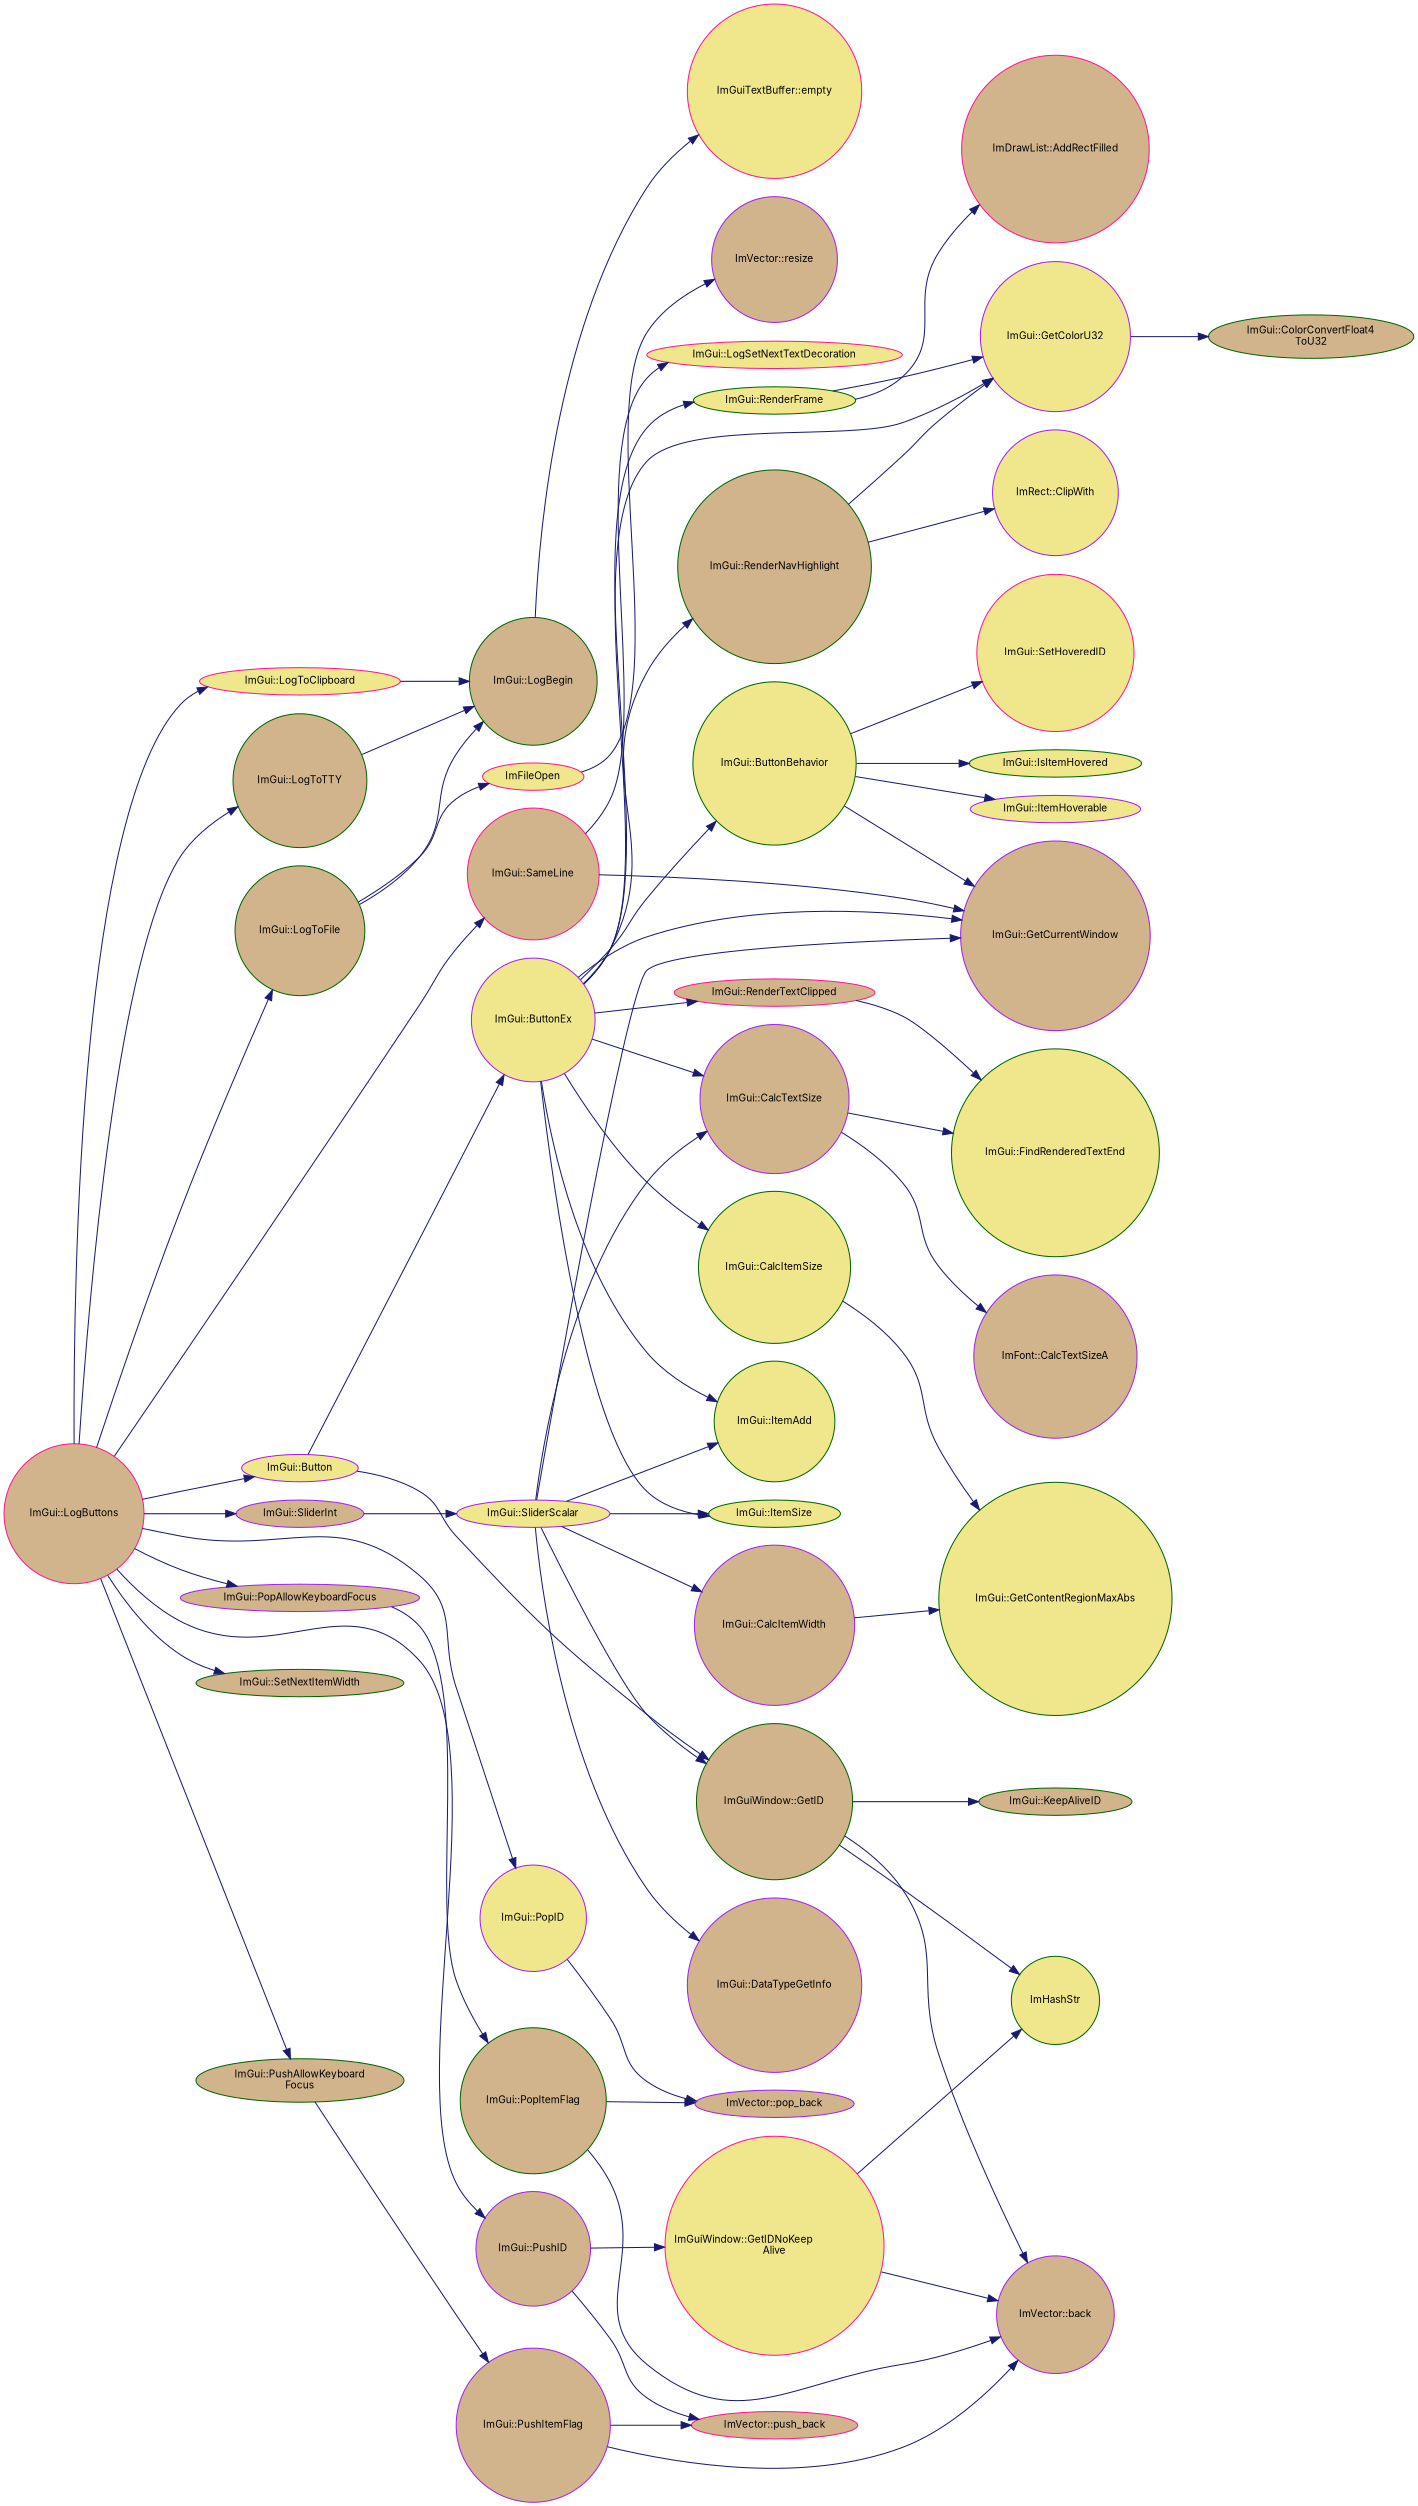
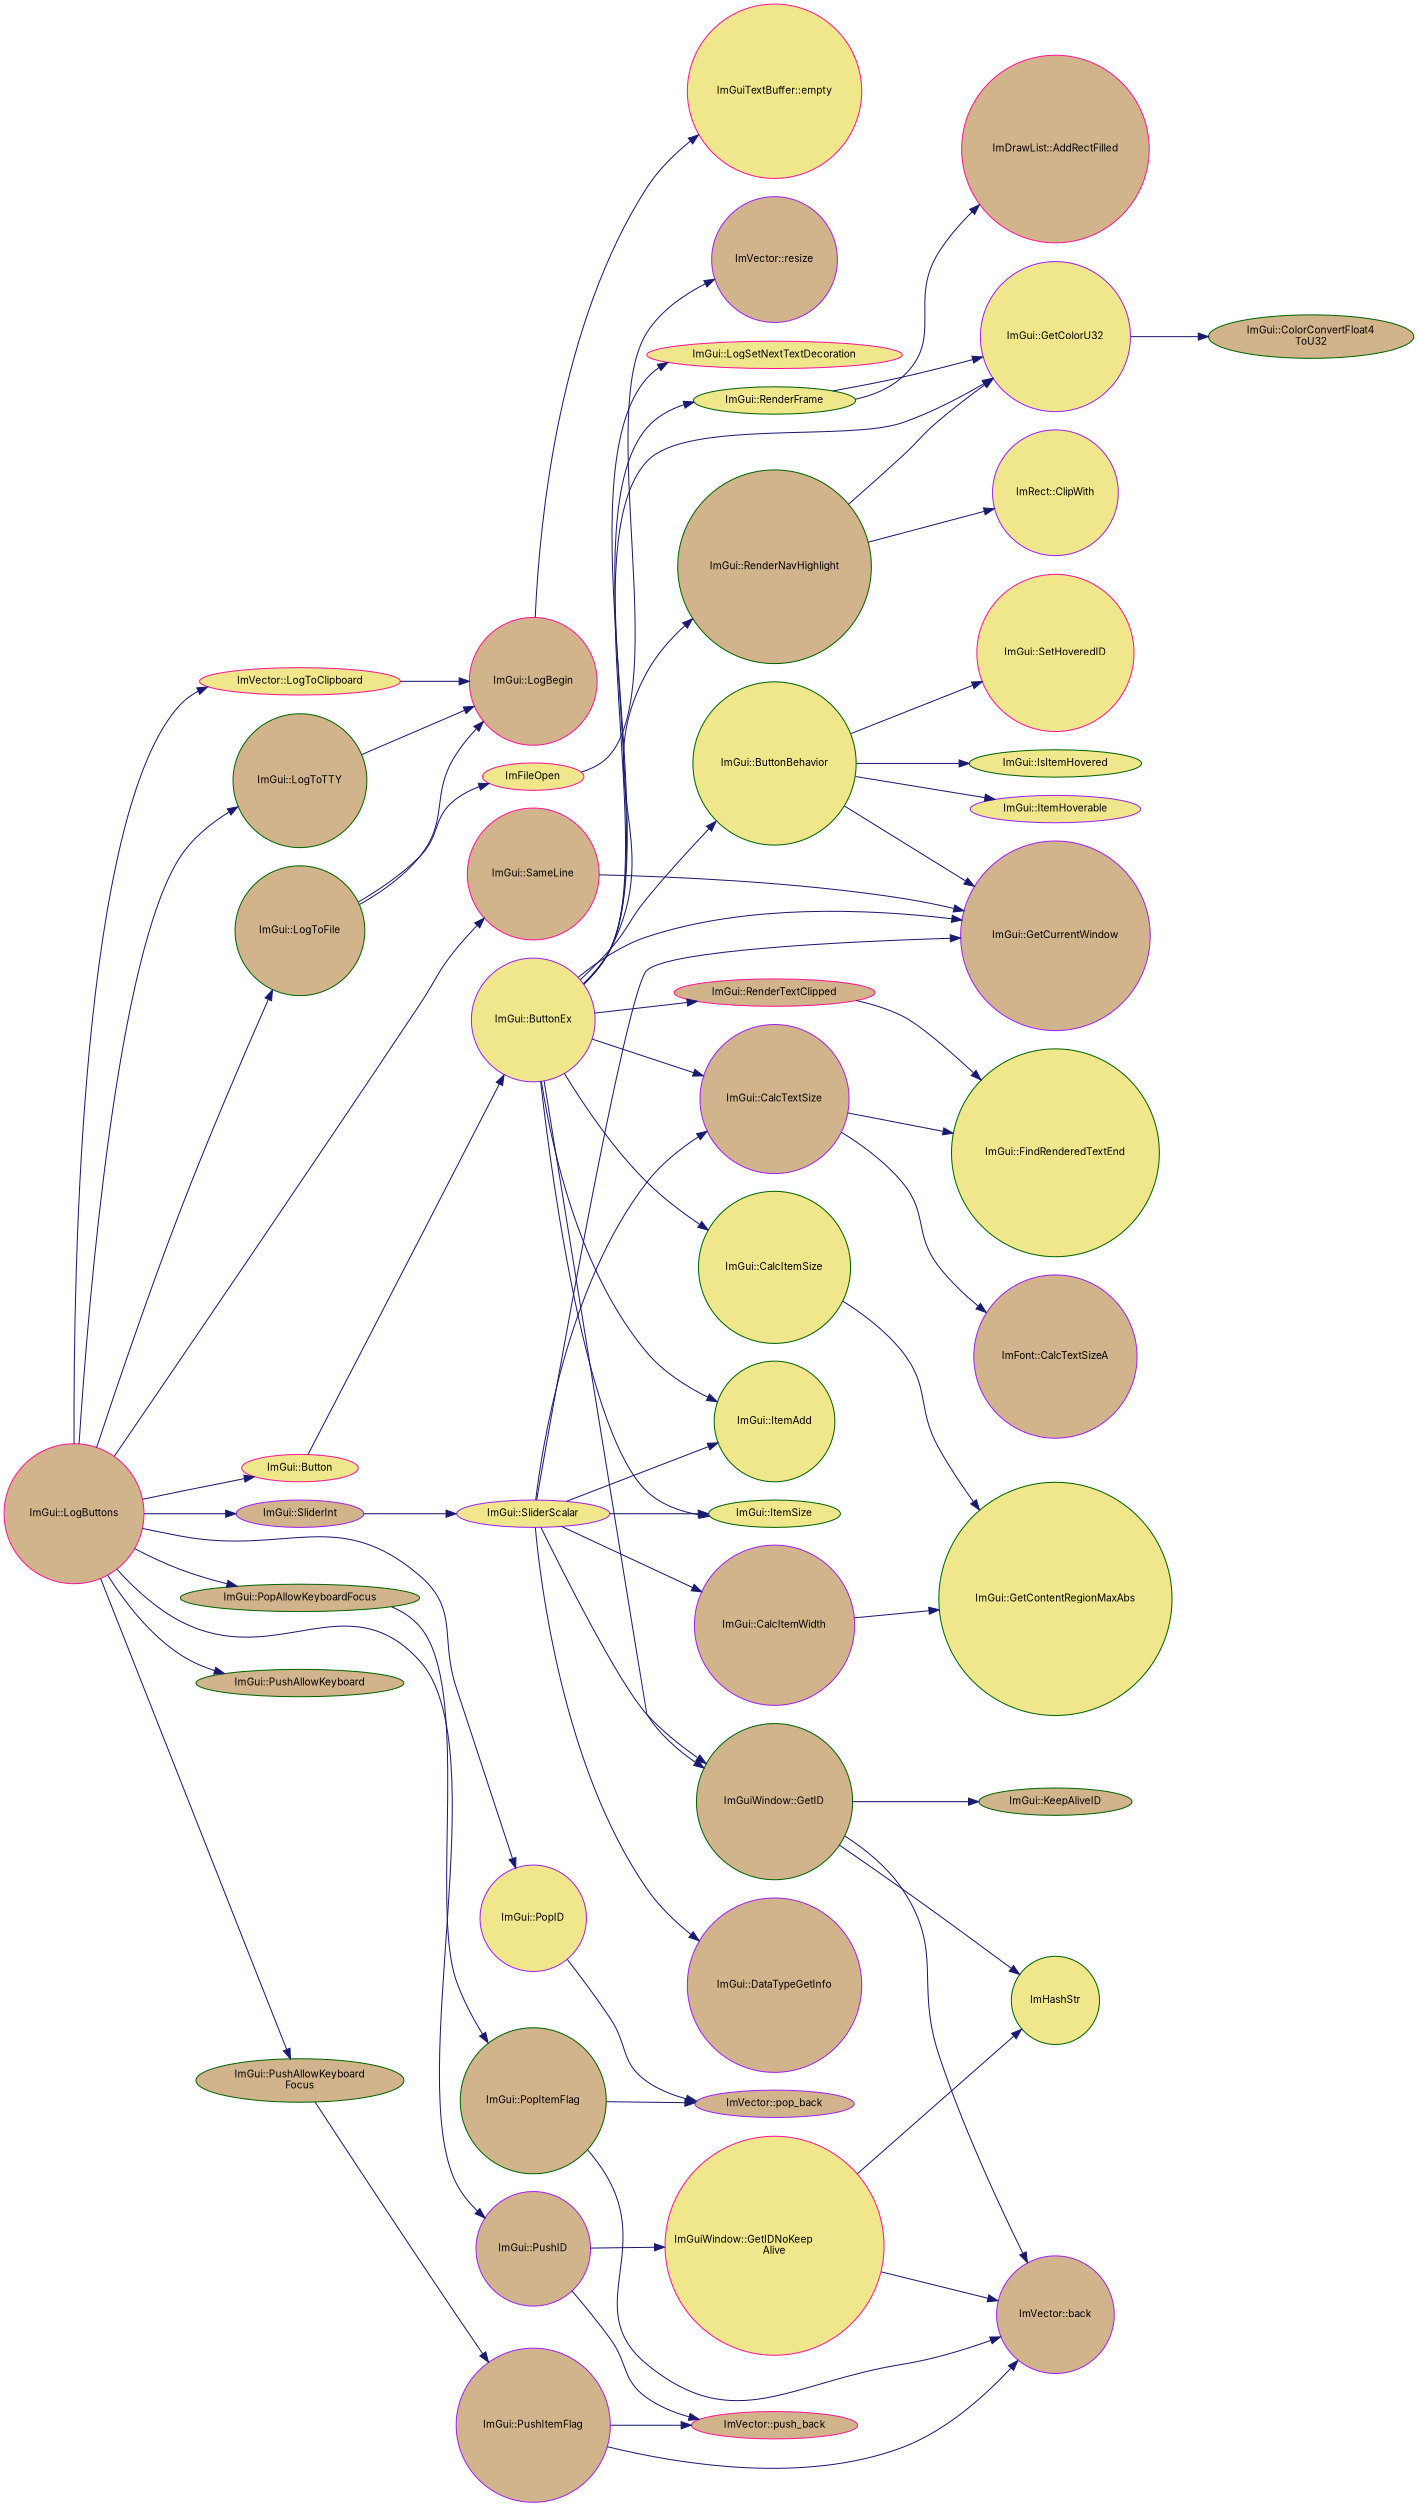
edge "ImGui::SameLine" -> "ImGui::LogSetNextTextDecoration": now "ImGui::ButtonEx" -> "ImGui::LogSetNextTextDecoration"
node "ImGui::LogToClipboard": label "ImGui::LogToClipboard" -> "ImVector::LogToClipboard"
node "ImGui::LogBegin": color darkgreen -> deeppink
node "ImGui::Button": color purple -> deeppink
node "ImGui::PopAllowKeyboardFocus": color purple -> darkgreen
edge "ImGui::Button" -> "ImGuiWindow::GetID": now "ImGui::ButtonEx" -> "ImGuiWindow::GetID"
node "ImGui::SetNextItemWidth": label "ImGui::SetNextItemWidth" -> "ImGui::PushAllowKeyboard"
